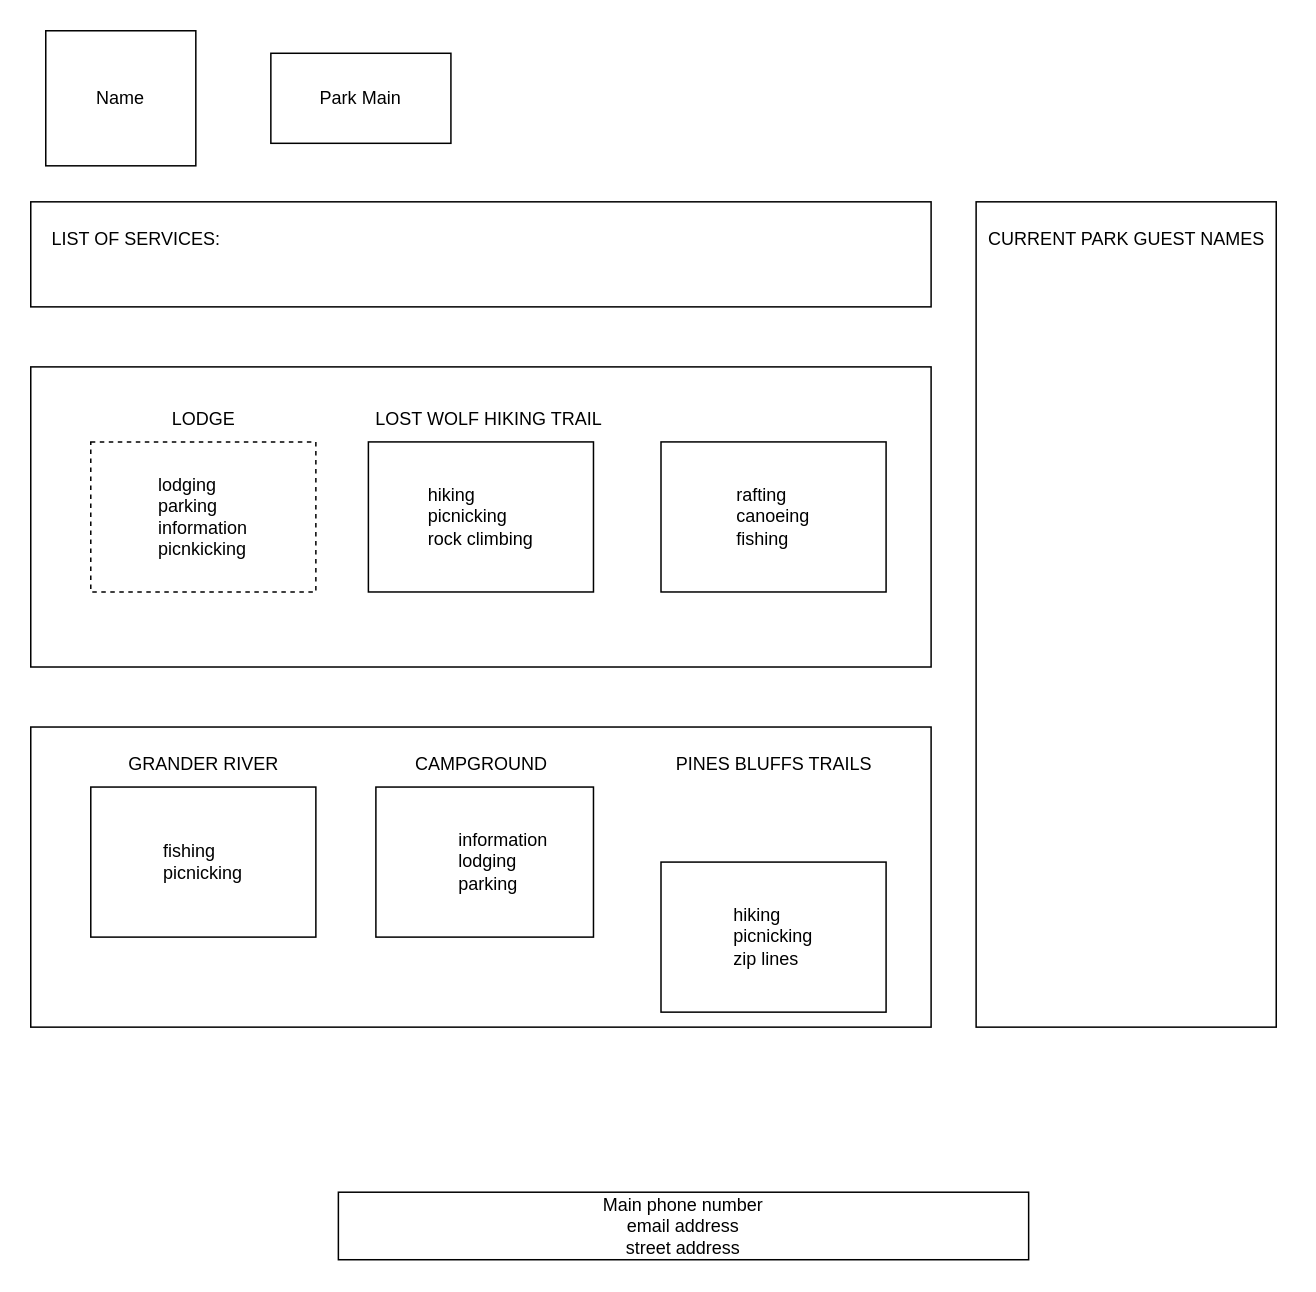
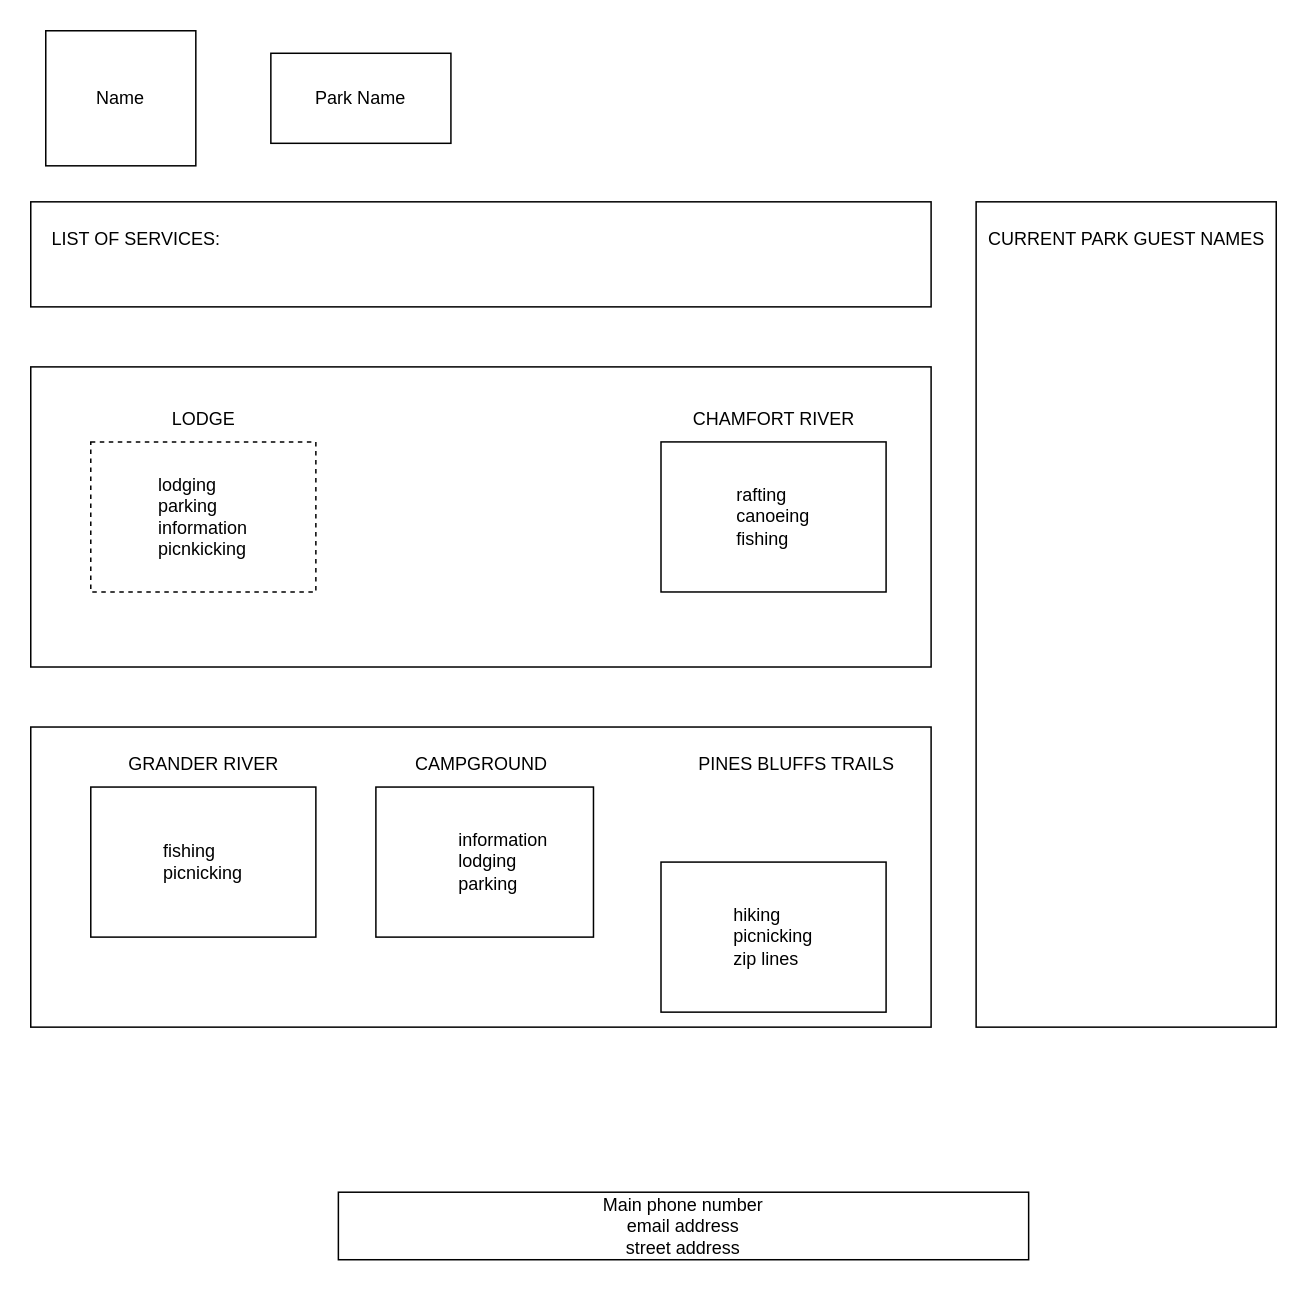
node "Park Main": label "Park Main" -> "Park Name"
node "LOST WOLF HIKING TRAIL": removed
node "CHAMFORT RIVER": added
node "hiking picnicking rock climbing": removed
node "PINES BLUFFS TRAILS": moved (773, 764) -> (796, 764)
